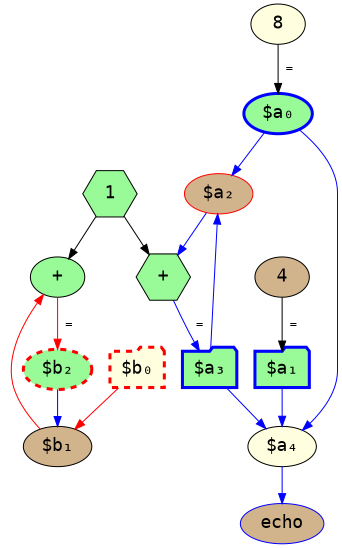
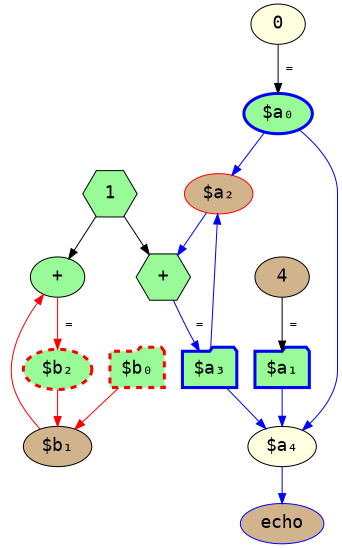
node "8": label "8" -> "0"
node "$b₀": fillcolor lightyellow -> palegreen
edge "$b₂" -> "$b₁": color blue -> red
